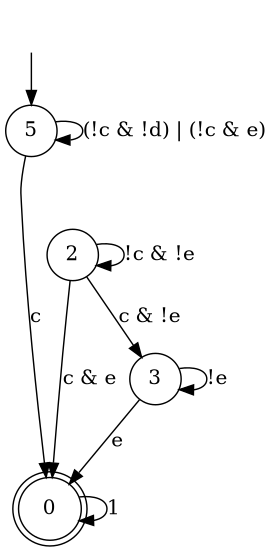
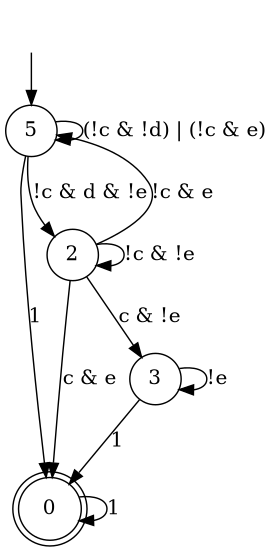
edge "2" -> "5": added, label "!c & e"
edge "5" -> "2": added, label "!c & d & !e"
edge "5" -> "0": label "c" -> "1"
edge "3" -> "0": label "e" -> "1"
